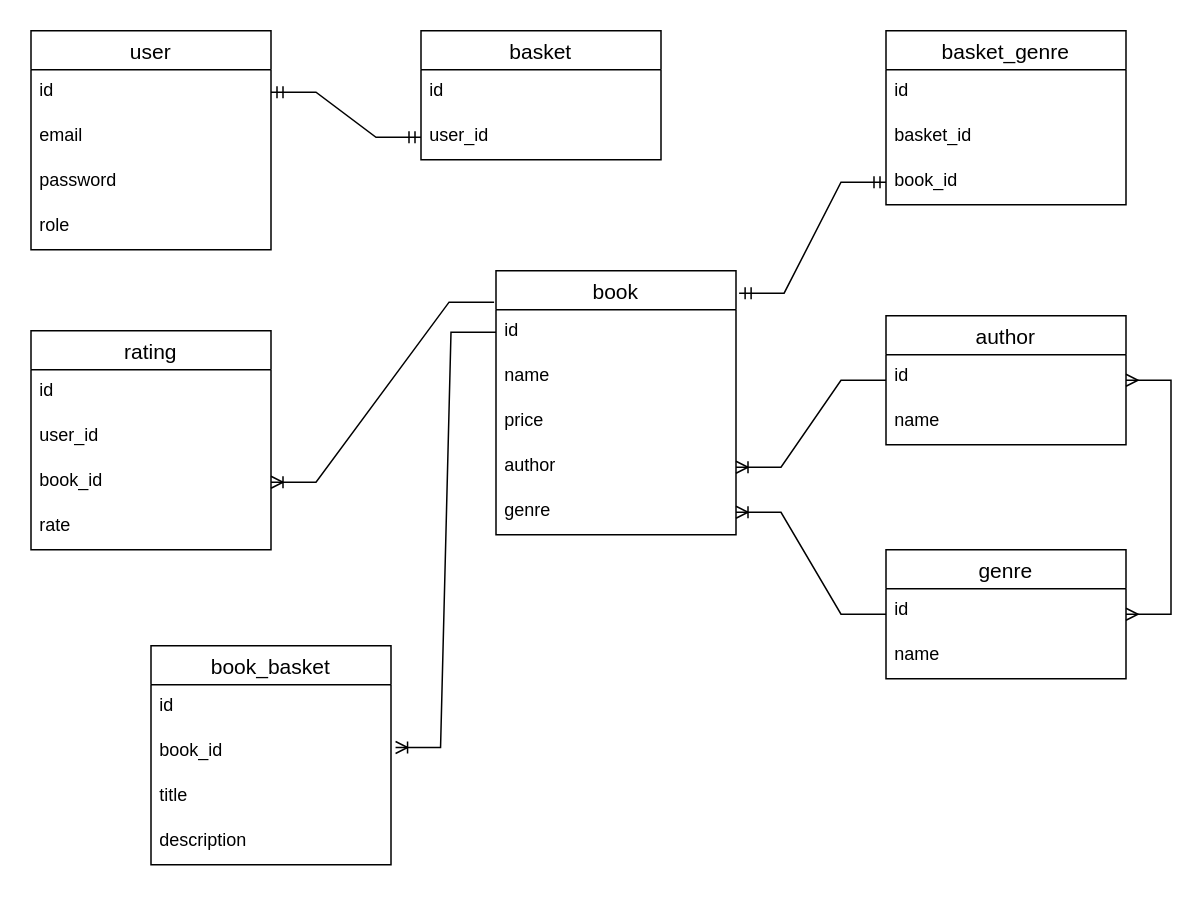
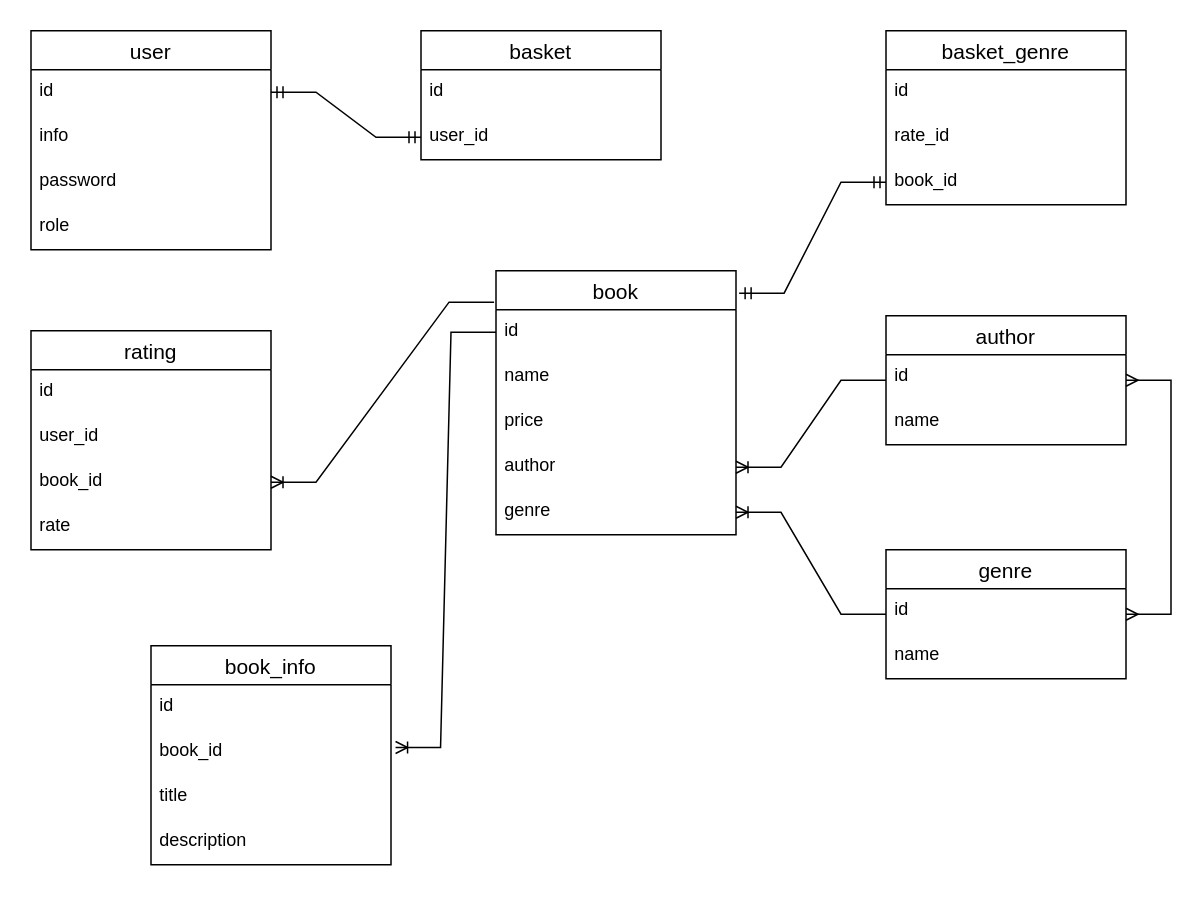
node "email": label "email" -> "info"
node "basket_id": label "basket_id" -> "rate_id"
node "book_basket": label "book_basket" -> "book_info"
